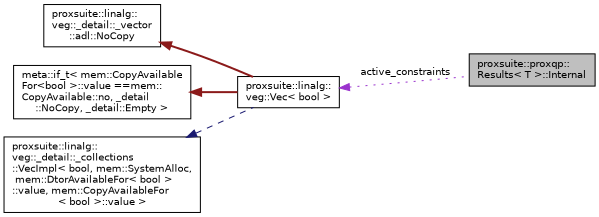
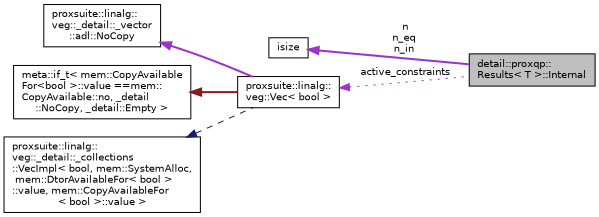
node "isize": added
edge "proxsuite::linalg:: veg::Vec< bool >" -> "proxsuite::linalg:: veg::_detail::_vector ::adl::NoCopy": color firebrick4 -> darkorchid3
node "proxsuite::proxqp:: Results< T >::Internal": label "proxsuite::proxqp:: Results< T >::Internal" -> "detail::proxqp:: Results< T >::Internal"
